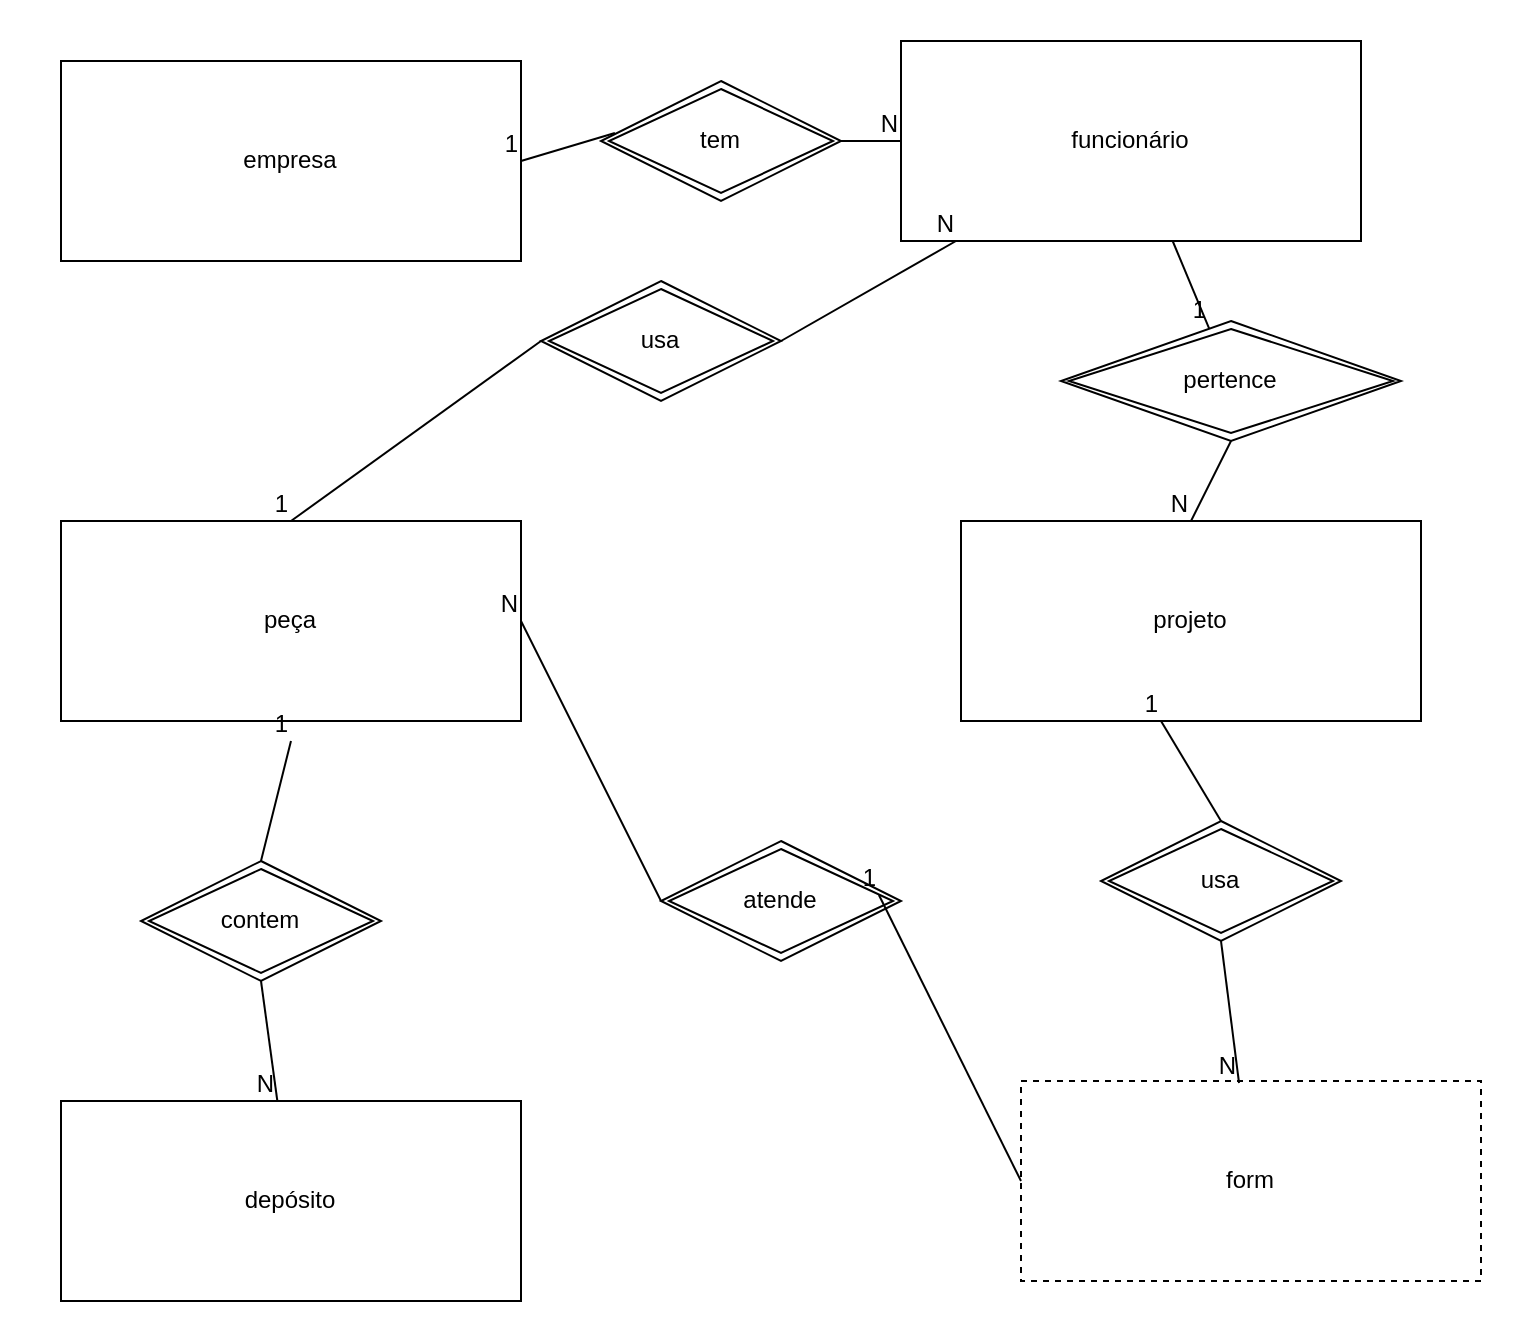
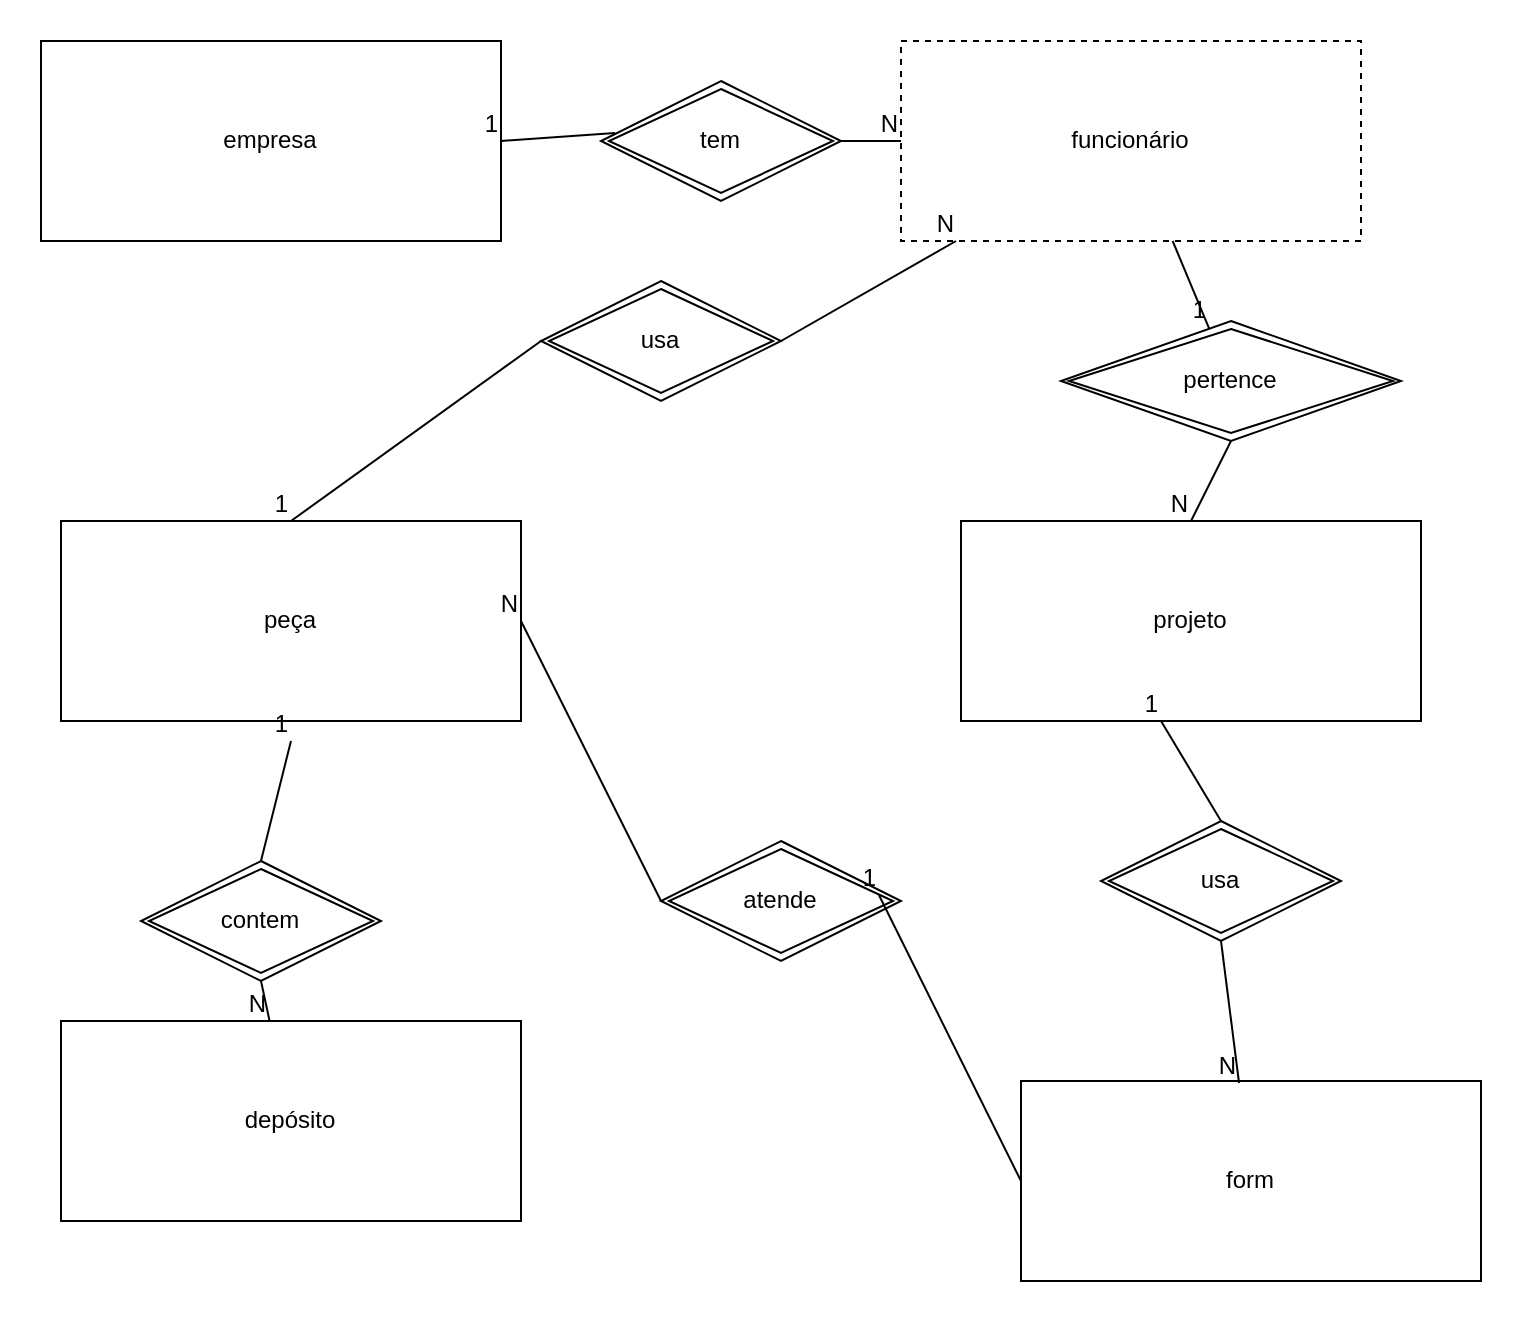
node "funcionário": style solid -> dashed
node "empresa": moved (291, 161) -> (271, 141)
node "form": style dashed -> solid
node "depósito": moved (291, 1201) -> (291, 1121)
